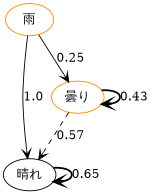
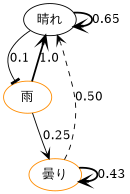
edge "晴れ" -> "雨": added, label "0.1"
edge "雨" -> "晴れ": style solid -> bold
edge "曇り" -> "晴れ": label "0.57" -> "0.50"
